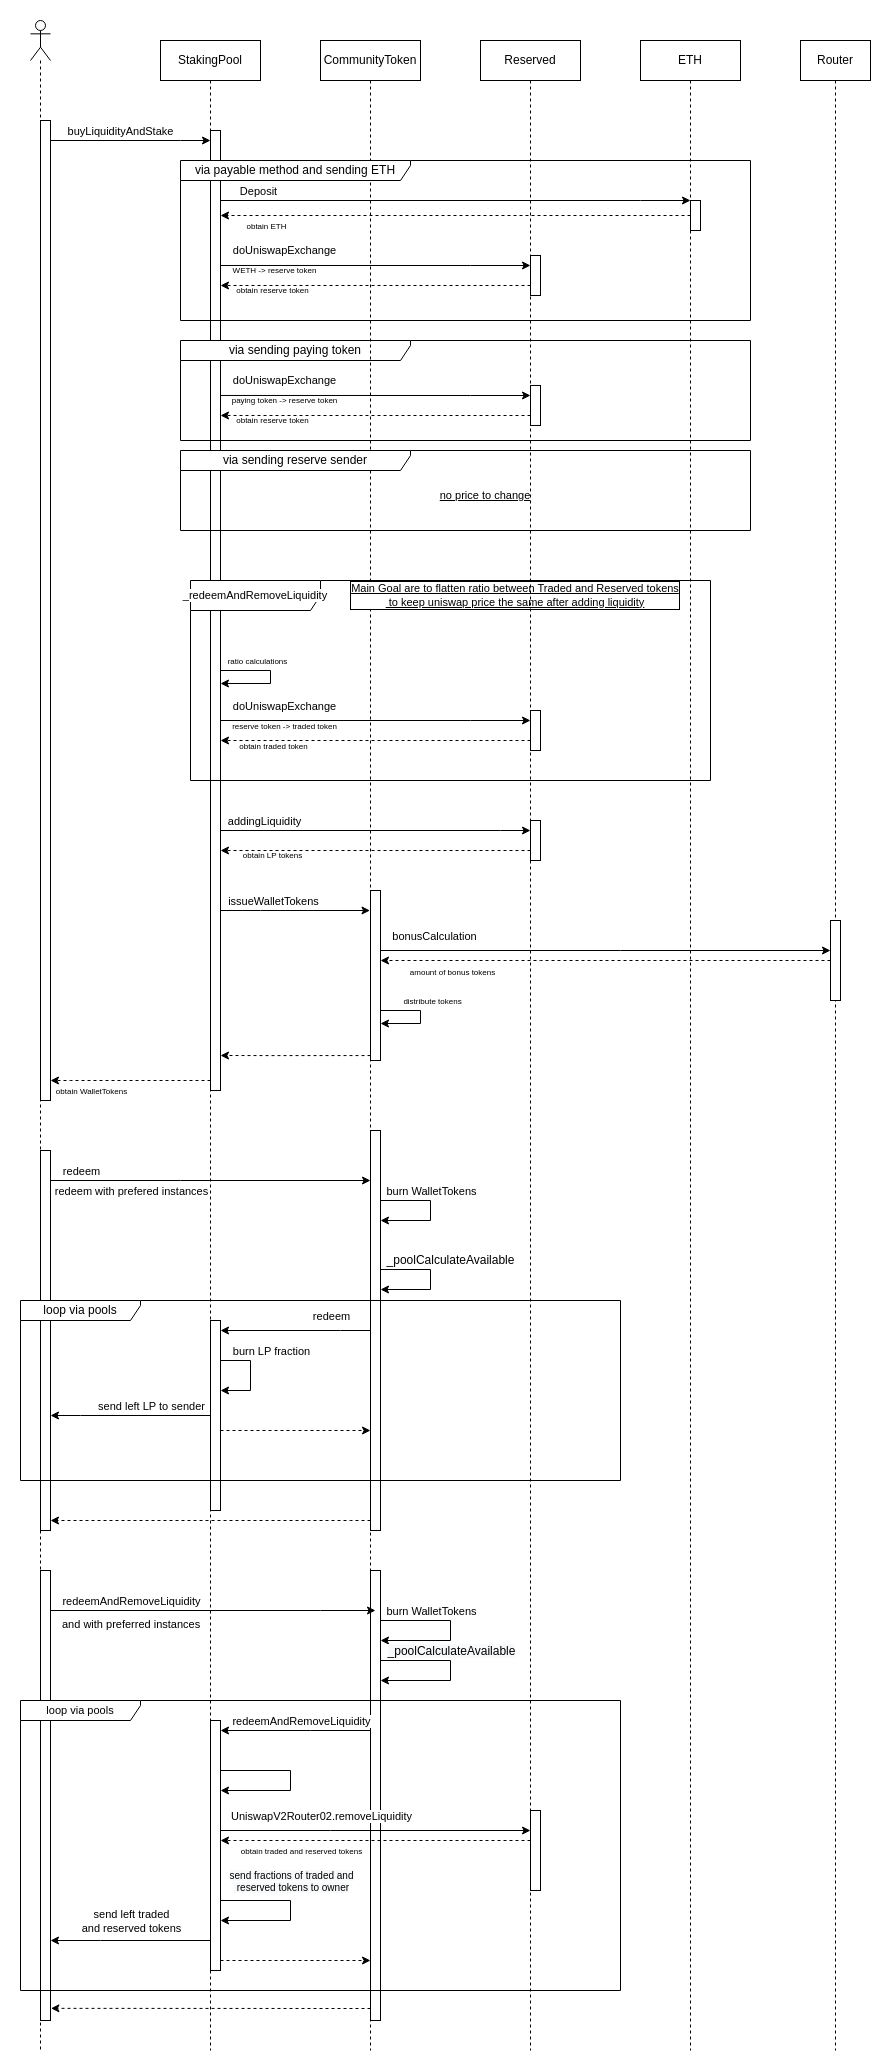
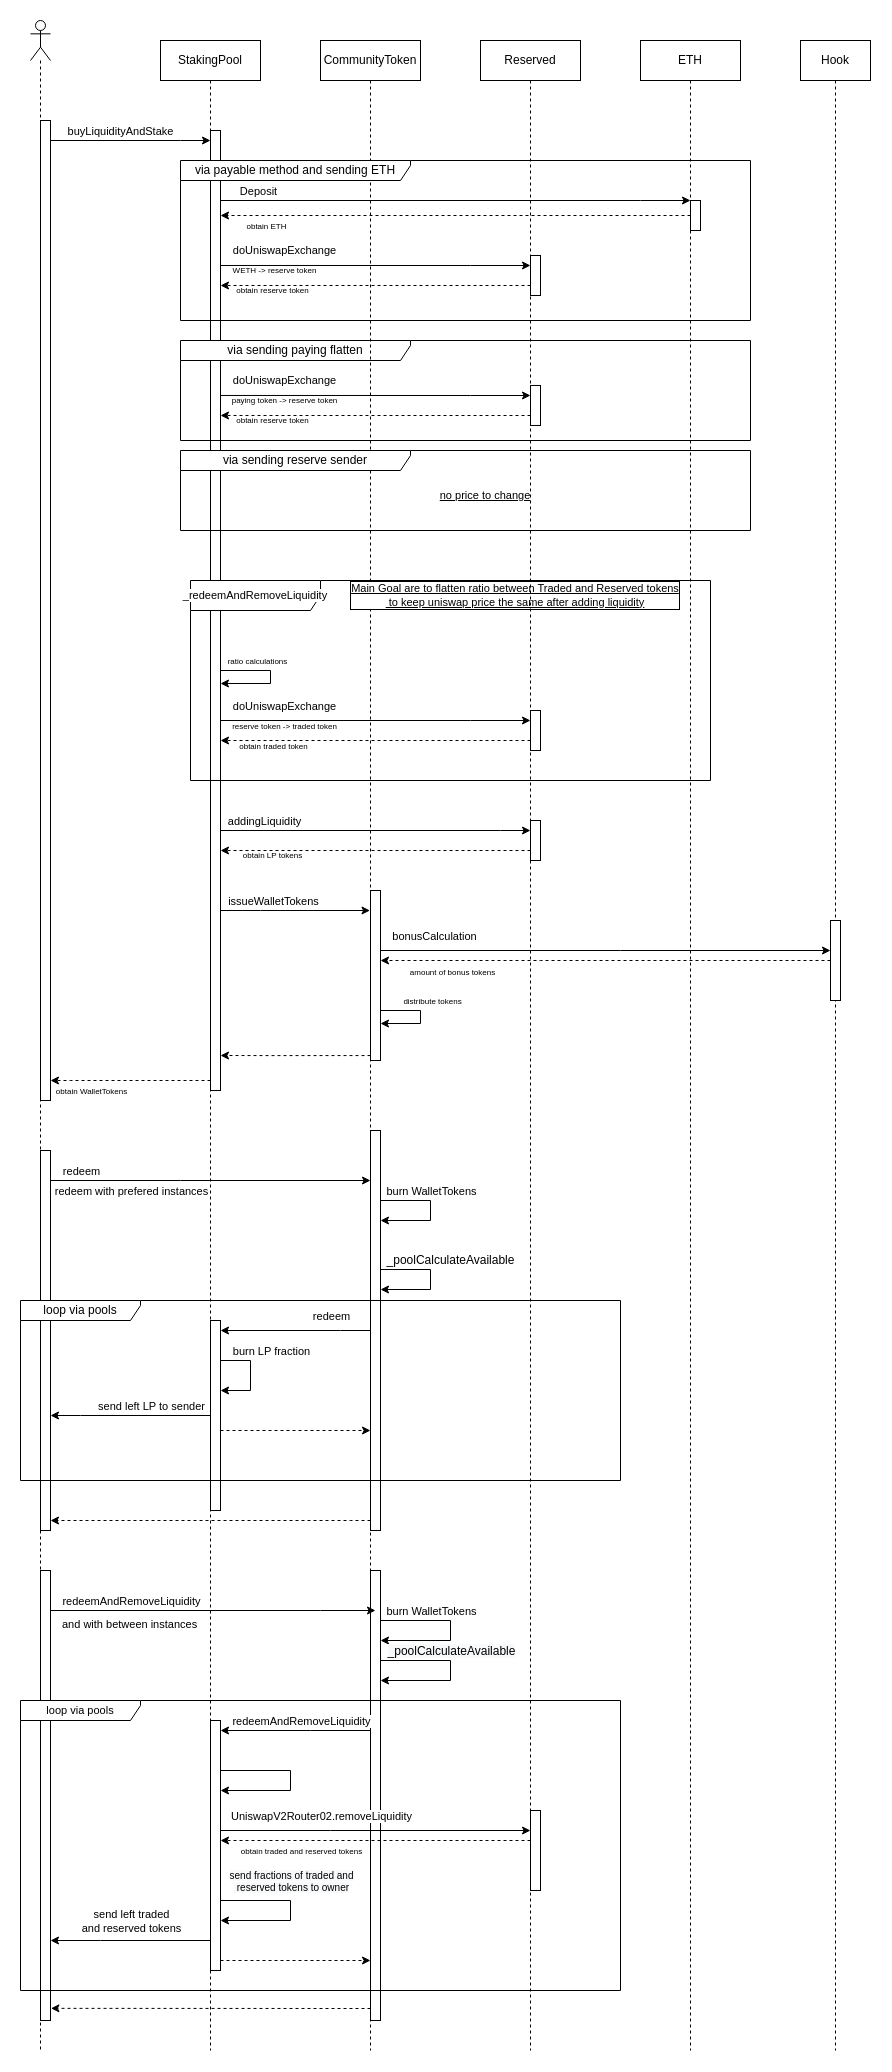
node "Router": label "Router" -> "Hook"
node "via sending paying token": label "via sending paying token" -> "via sending paying flatten"
node "and with preferred instances": label "and with preferred instances" -> "and with between instances"
